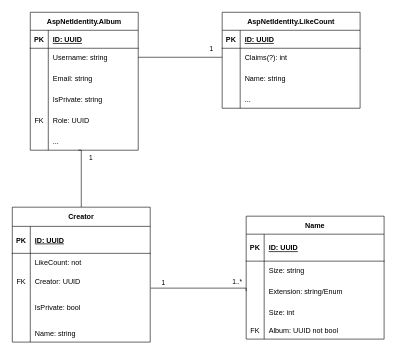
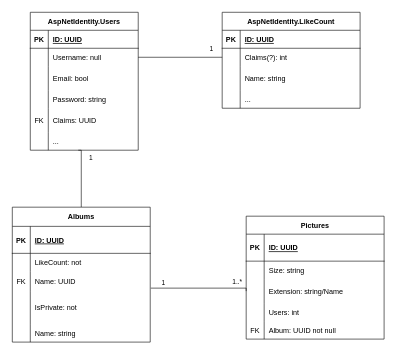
node "AspNetIdentity.Album": label "AspNetIdentity.Album" -> "AspNetIdentity.Users"
node "Username: string": label "Username: string" -> "Username: null"
node "Email: string": label "Email: string" -> "Email: bool"
node "IsPrivate: string": label "IsPrivate: string" -> "Password: string"
node "Role: UUID": label "Role: UUID" -> "Claims: UUID"
node "Creator": label "Creator" -> "Albums"
node "Name": label "Name" -> "Pictures"
node "Creator: UUID": label "Creator: UUID" -> "Name: UUID"
node "Extension: string/Enum": label "Extension: string/Enum" -> "Extension: string/Name"
node "IsPrivate: bool": label "IsPrivate: bool" -> "IsPrivate: not"
node "Size: int": label "Size: int" -> "Users: int"
node "Album: UUID not bool": label "Album: UUID not bool" -> "Album: UUID not null"
